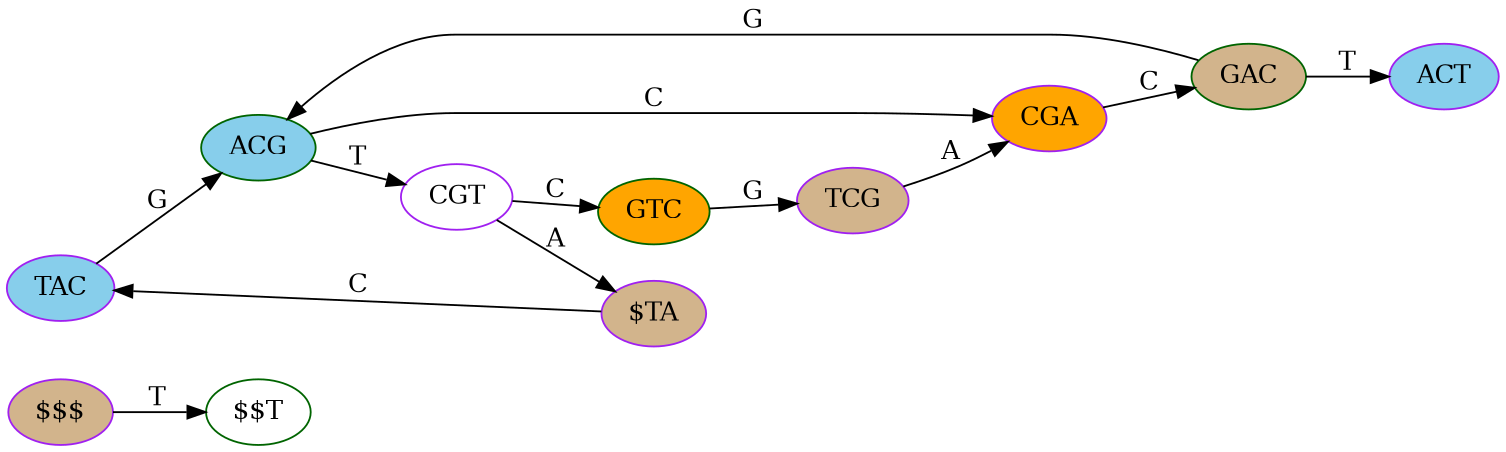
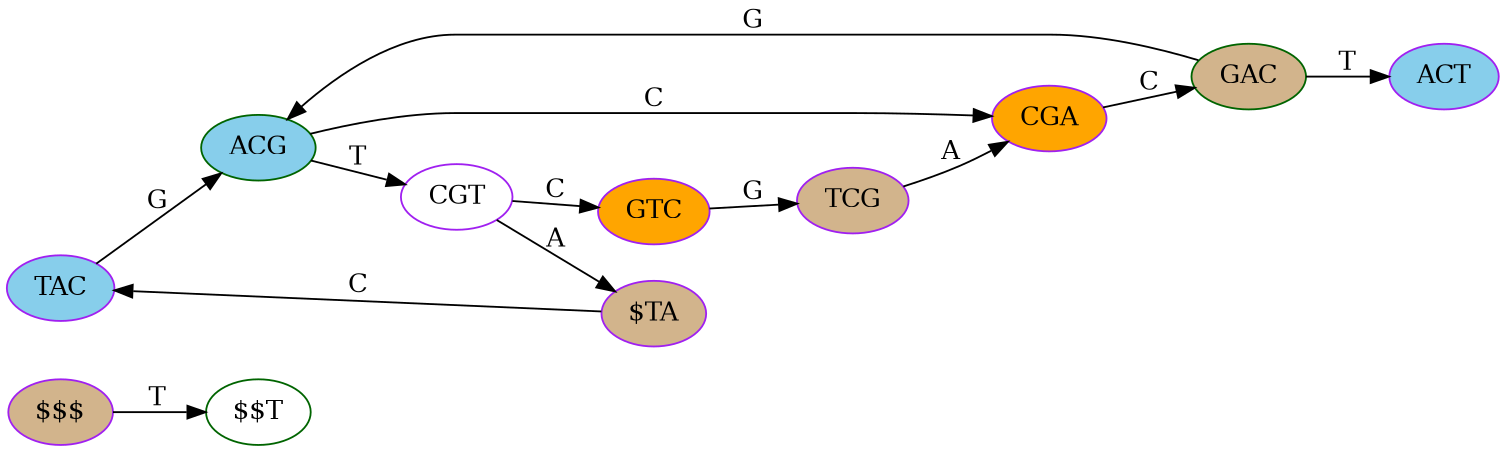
node "GTC": color darkgreen -> purple
